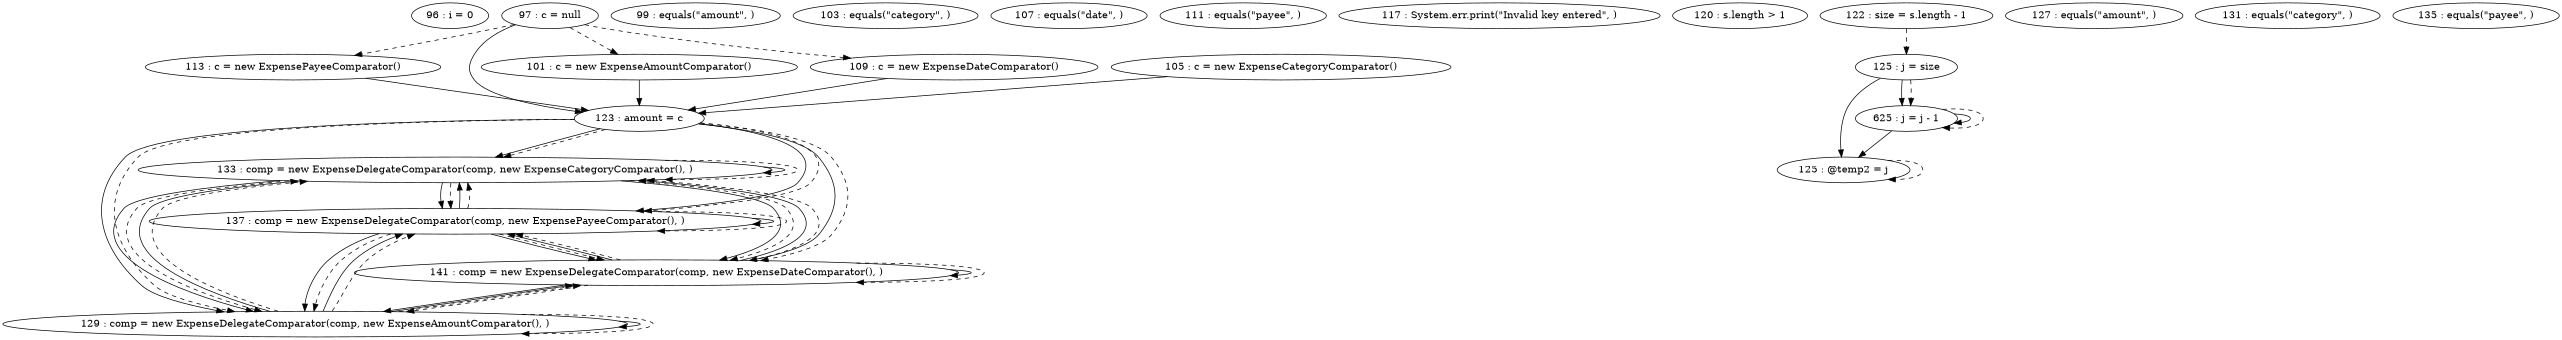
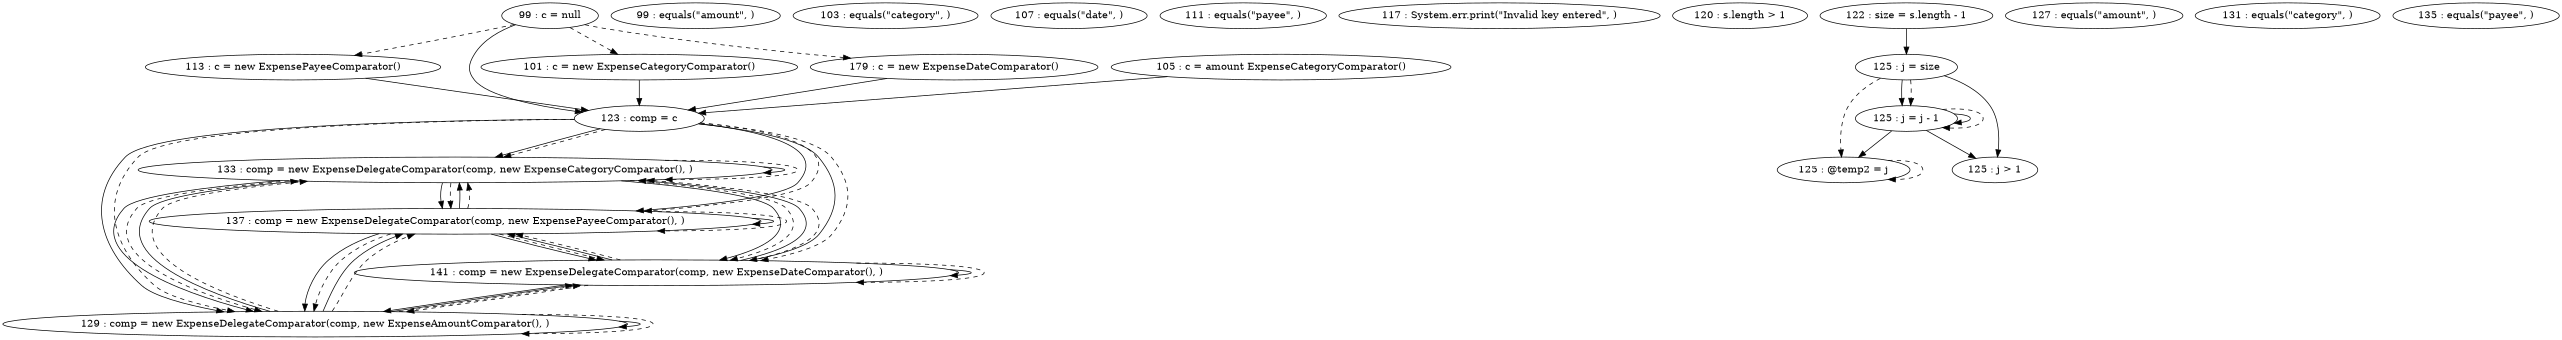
node "96 : i = 0": removed
node "97 : c = null": label "97 : c = null" -> "99 : c = null"
edge "122 : size = s.length - 1" -> "125 : j = size": style dashed -> solid
node "101 : c = new ExpenseAmountComparator()": label "101 : c = new ExpenseAmountComparator()" -> "101 : c = new ExpenseCategoryComparator()"
node "109 : c = new ExpenseDateComparator()": label "109 : c = new ExpenseDateComparator()" -> "179 : c = new ExpenseDateComparator()"
node "105 : c = new ExpenseCategoryComparator()": label "105 : c = new ExpenseCategoryComparator()" -> "105 : c = amount ExpenseCategoryComparator()"
edge "125 : j = size" -> "125 : @temp2 = j": style solid -> dashed
node "123 : amount = c": label "123 : amount = c" -> "123 : comp = c"
node "625 : j = j - 1": label "625 : j = j - 1" -> "125 : j = j - 1"
node "125 : j > 1": added
